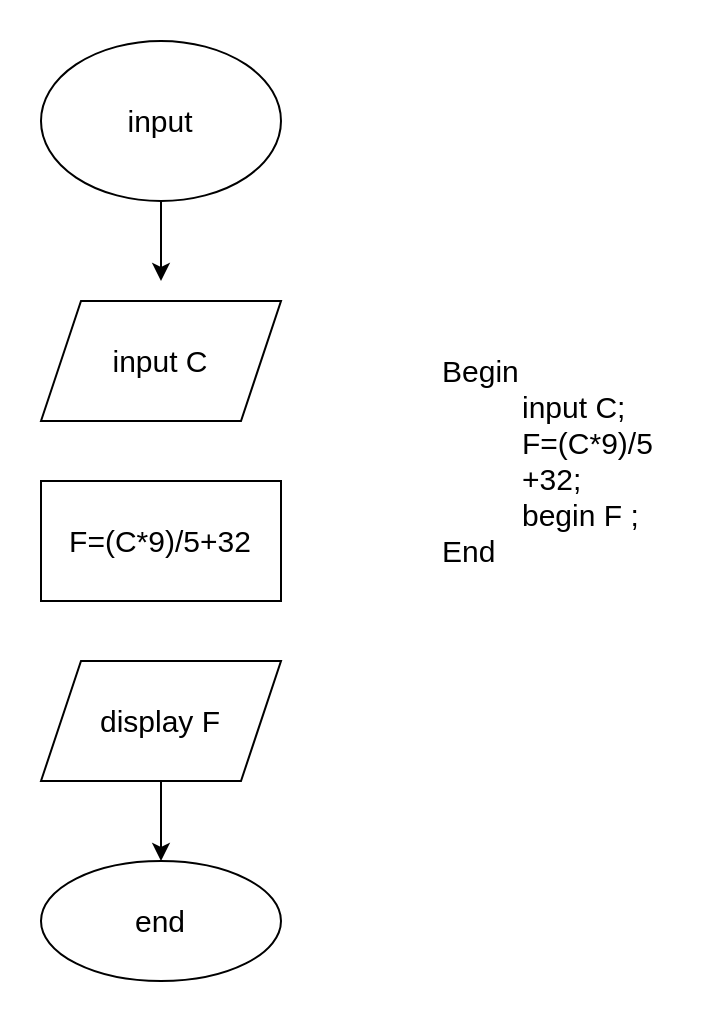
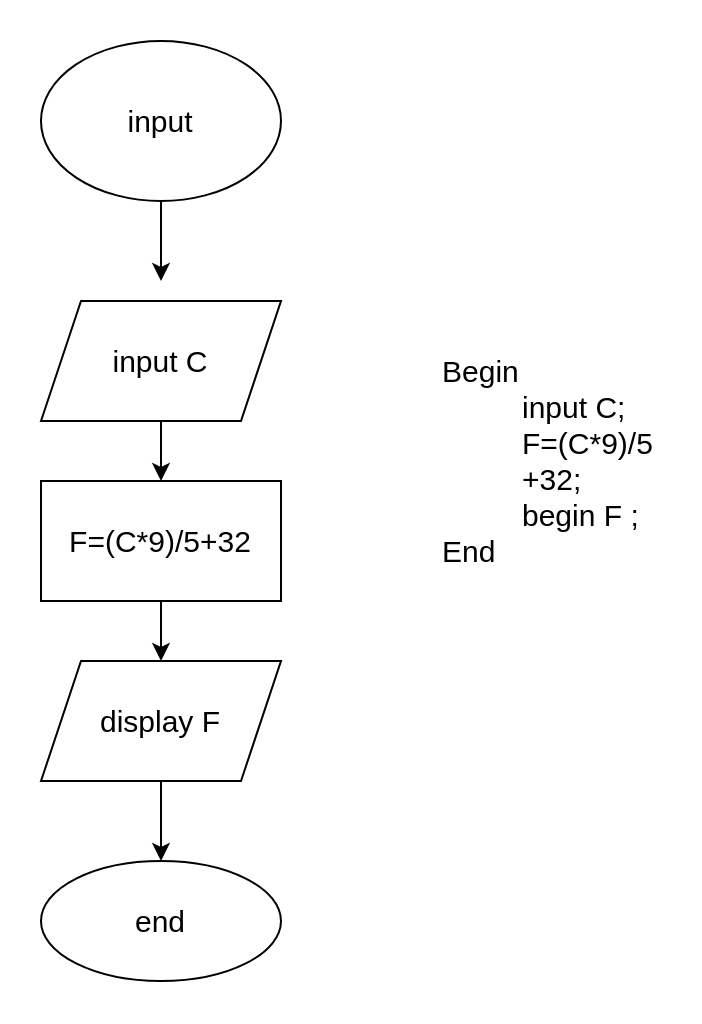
edge "input C" -> "F=(C*9)/5+32": added
edge "F=(C*9)/5+32" -> "display F": added
